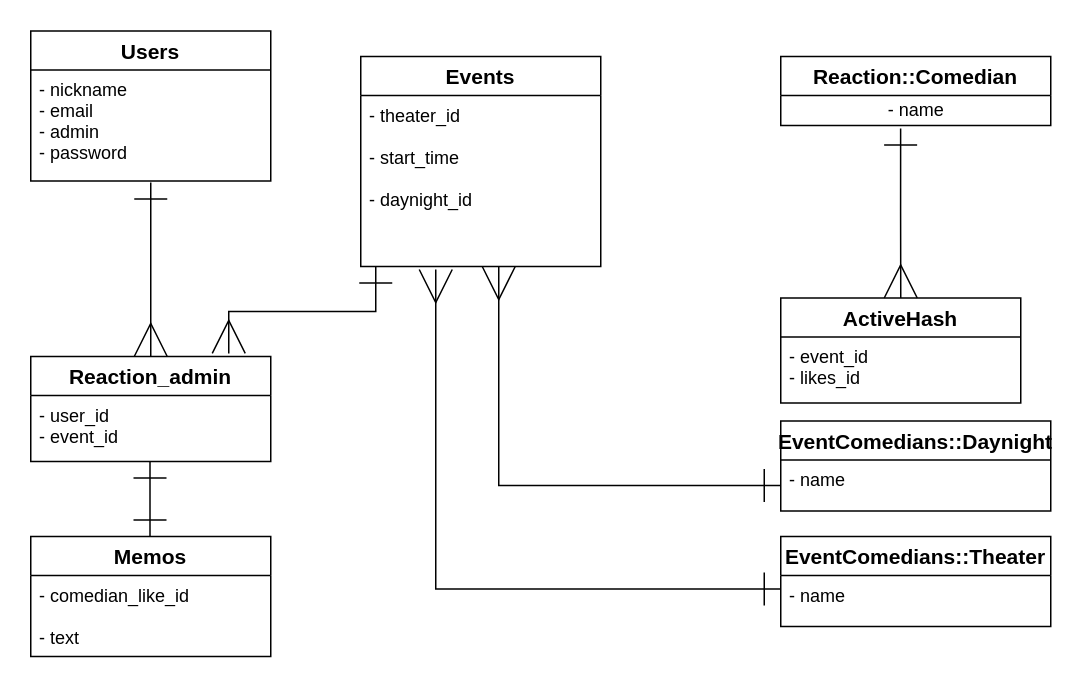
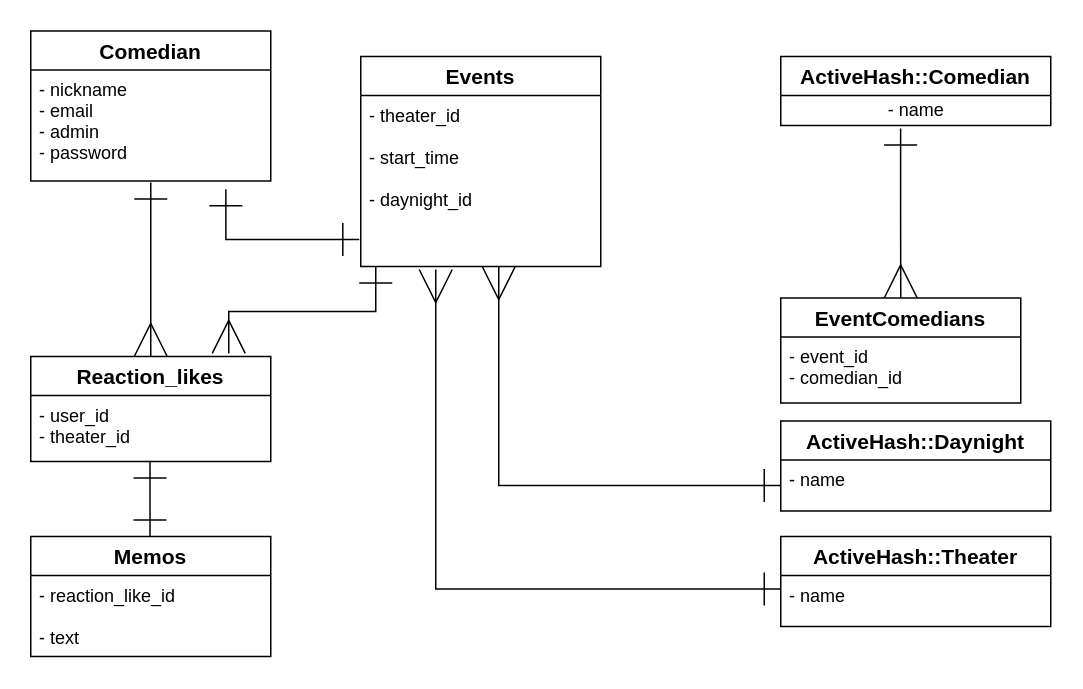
node "Users": label "Users" -> "Comedian"
node "Reaction::Comedian": label "Reaction::Comedian" -> "ActiveHash::Comedian"
edge "- nickname - email - admin - password" -- "- theater_id - start_time - daynight_id": added
node "ActiveHash": label "ActiveHash" -> "EventComedians"
node "- event_id - likes_id": label "- event_id - likes_id" -> "- event_id - comedian_id"
node "Reaction_admin": label "Reaction_admin" -> "Reaction_likes"
node "- user_id - event_id": label "- user_id - event_id" -> "- user_id - theater_id"
node "EventComedians::Daynight": label "EventComedians::Daynight" -> "ActiveHash::Daynight"
node "EventComedians::Theater": label "EventComedians::Theater" -> "ActiveHash::Theater"
node "- comedian_like_id - text": label "- comedian_like_id - text" -> "- reaction_like_id - text"
